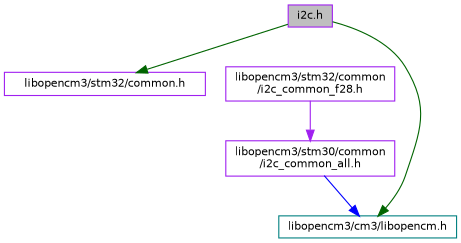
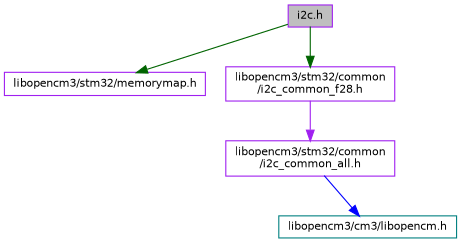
node "libopencm3/stm32/common.h": label "libopencm3/stm32/common.h" -> "libopencm3/stm32/memorymap.h"
edge "i2c.h" -> "libopencm3/cm3/libopencm.h": now "i2c.h" -> "libopencm3/stm32/common /i2c_common_f28.h"
node "libopencm3/stm30/common /i2c_common_all.h": label "libopencm3/stm30/common /i2c_common_all.h" -> "libopencm3/stm32/common /i2c_common_all.h"
